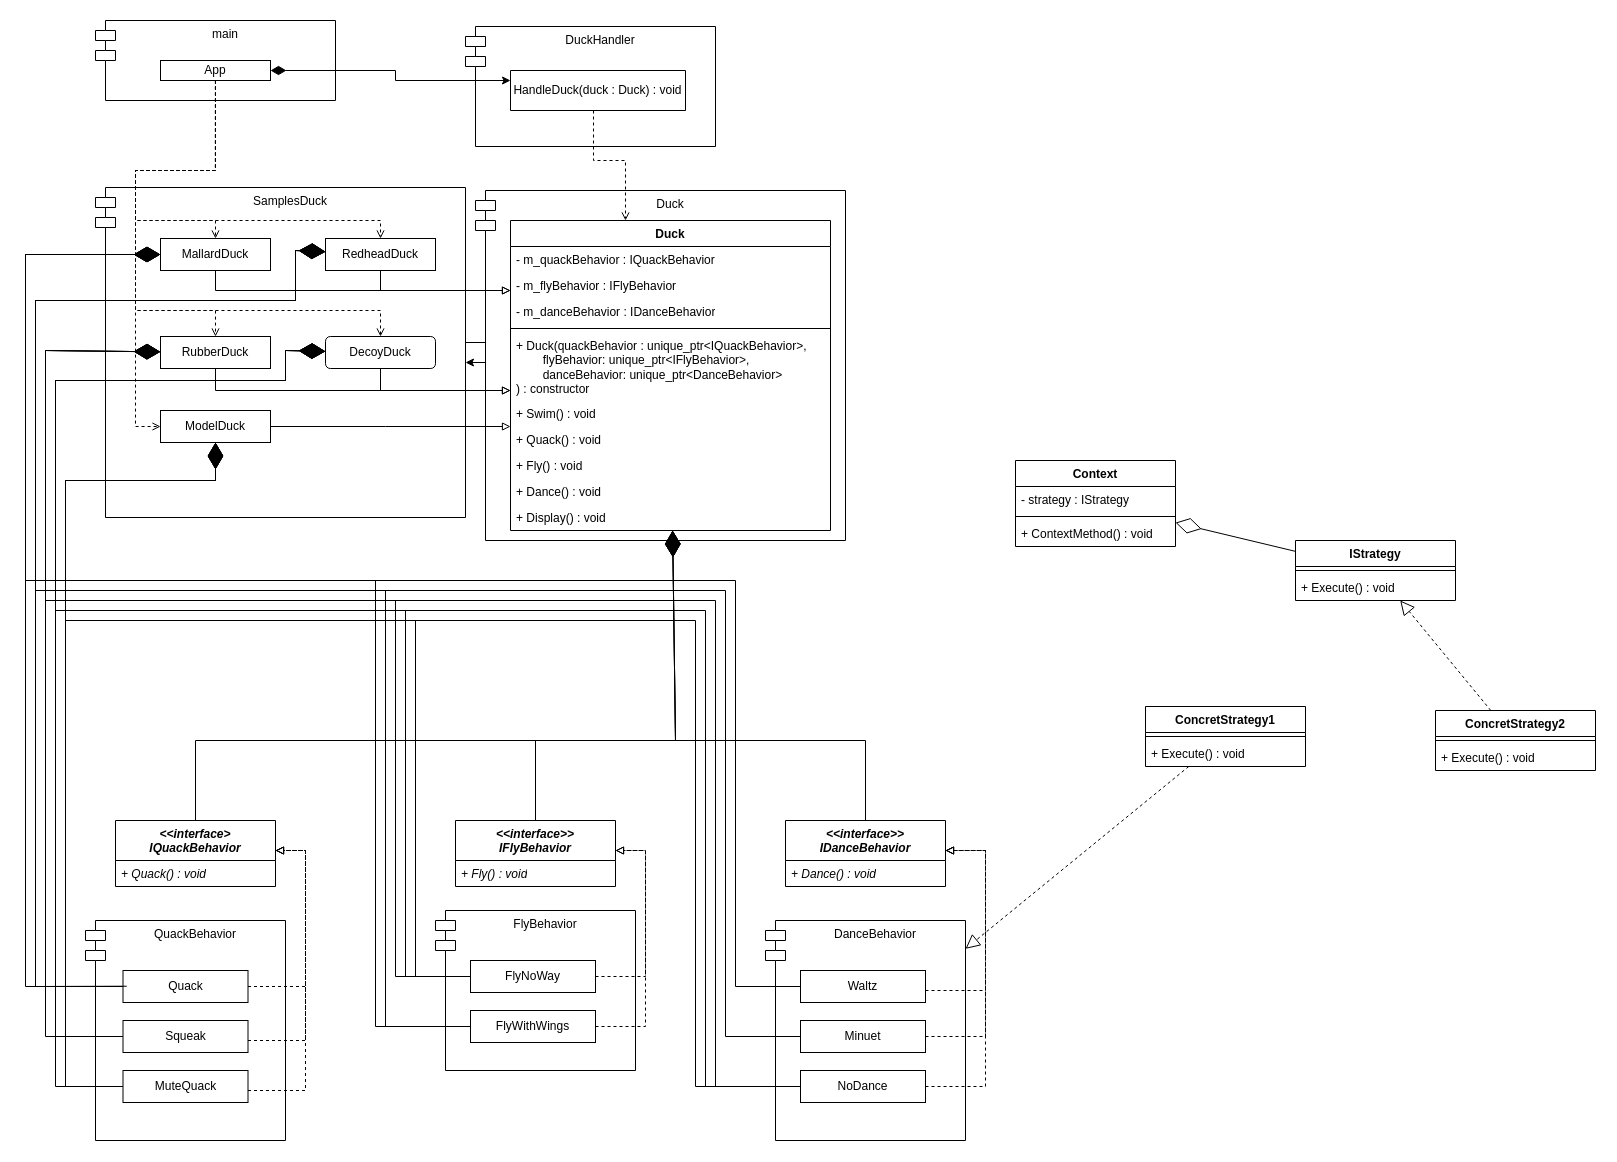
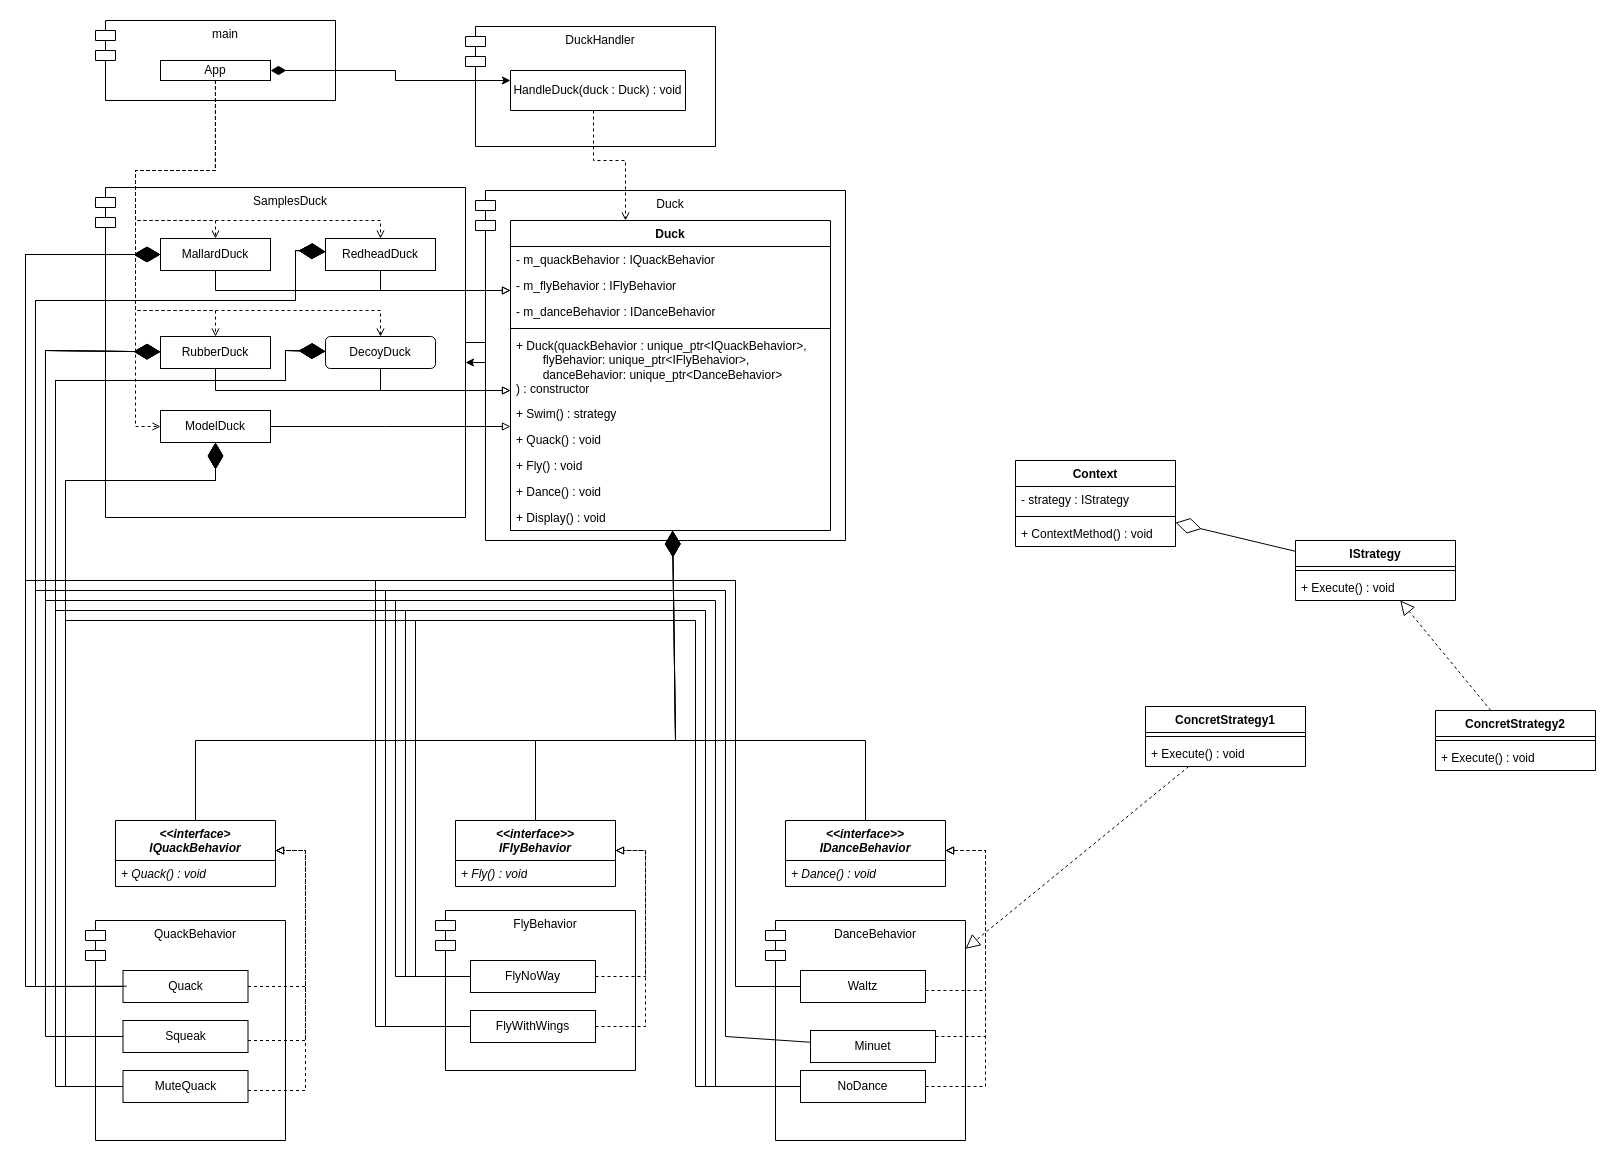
node "+ Swim() : void": label "+ Swim() : void" -> "+ Swim() : strategy"
node "Minuet": moved (863, 1037) -> (873, 1047)
